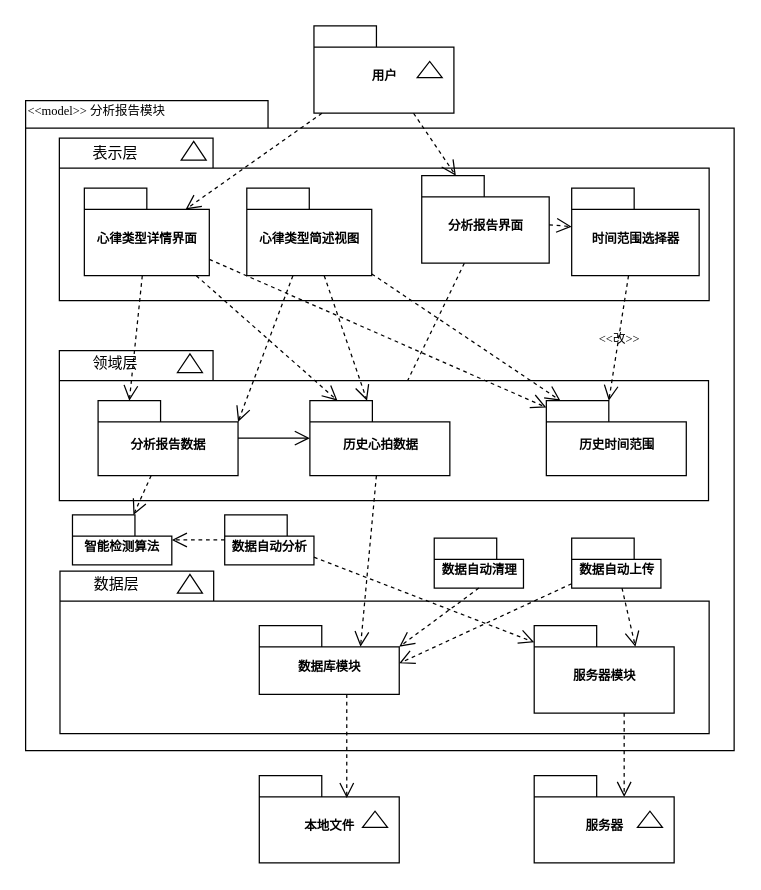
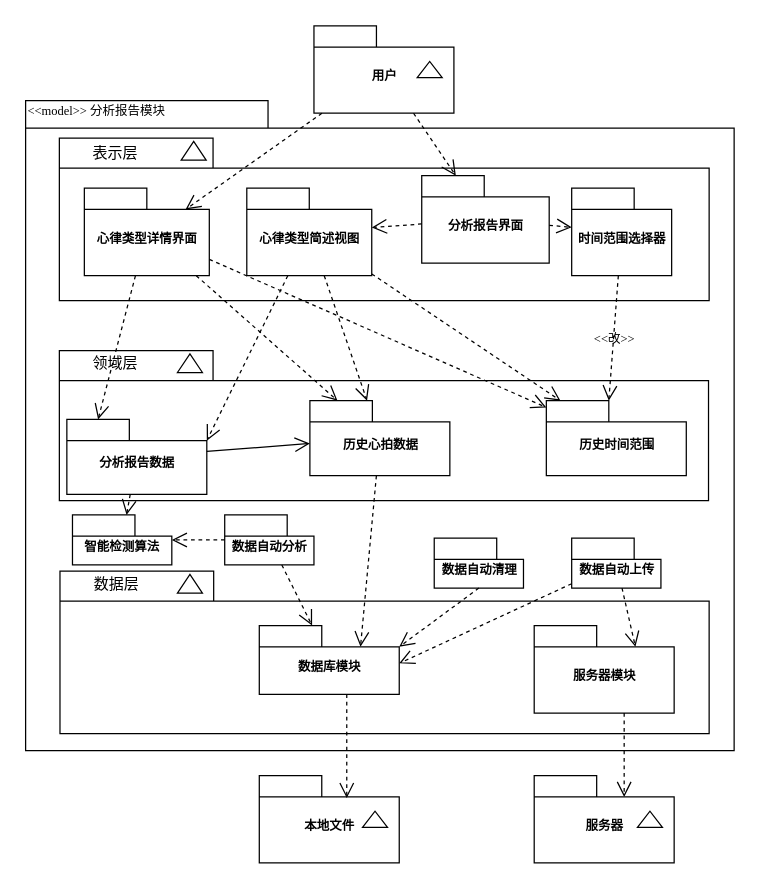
node "时间范围选择器": size 128x88 -> 100x88
edge "分析报告界面" -> "历史心拍数据": now "分析报告界面" -> "心律类型简述视图"
node "分析报告数据": moved (168, 438) -> (137, 457)
edge "数据自动分析" -> "服务器模块": now "数据自动分析" -> "数据库模块"
